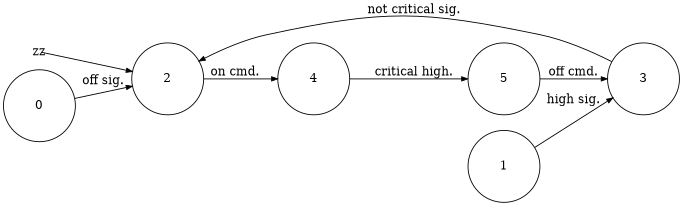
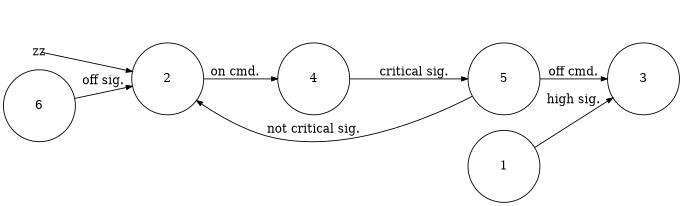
edge "3" -> "2": now "5" -> "2"
edge "4" -> "5": label "critical high." -> "critical sig."
node "0": label "0" -> "6"
